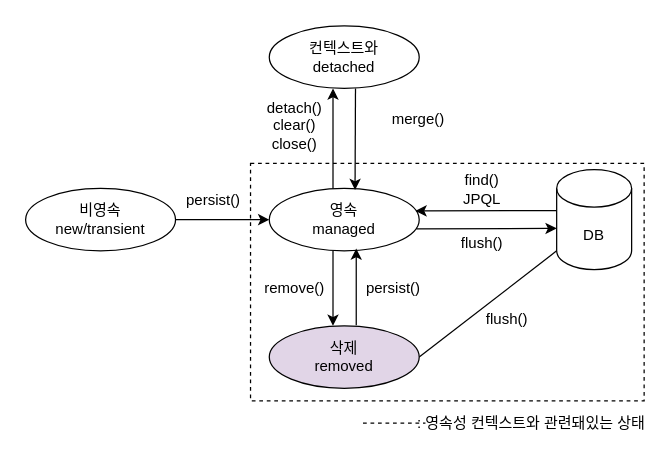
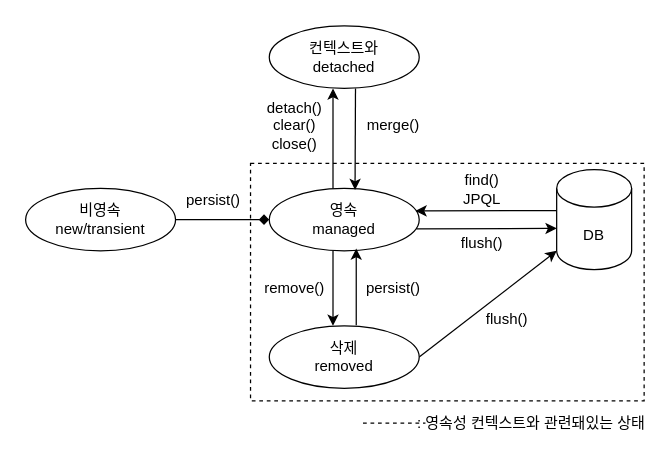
node "merge()": moved (418, 119) -> (393, 126)
edge "비영속 new/transient" -> "영속 managed": arrowhead classic -> diamond
edge "DB" -- "삭제 removed": arrowhead none -> classic
node "삭제 removed": fillcolor #e1d5e7 -> #ffffff
